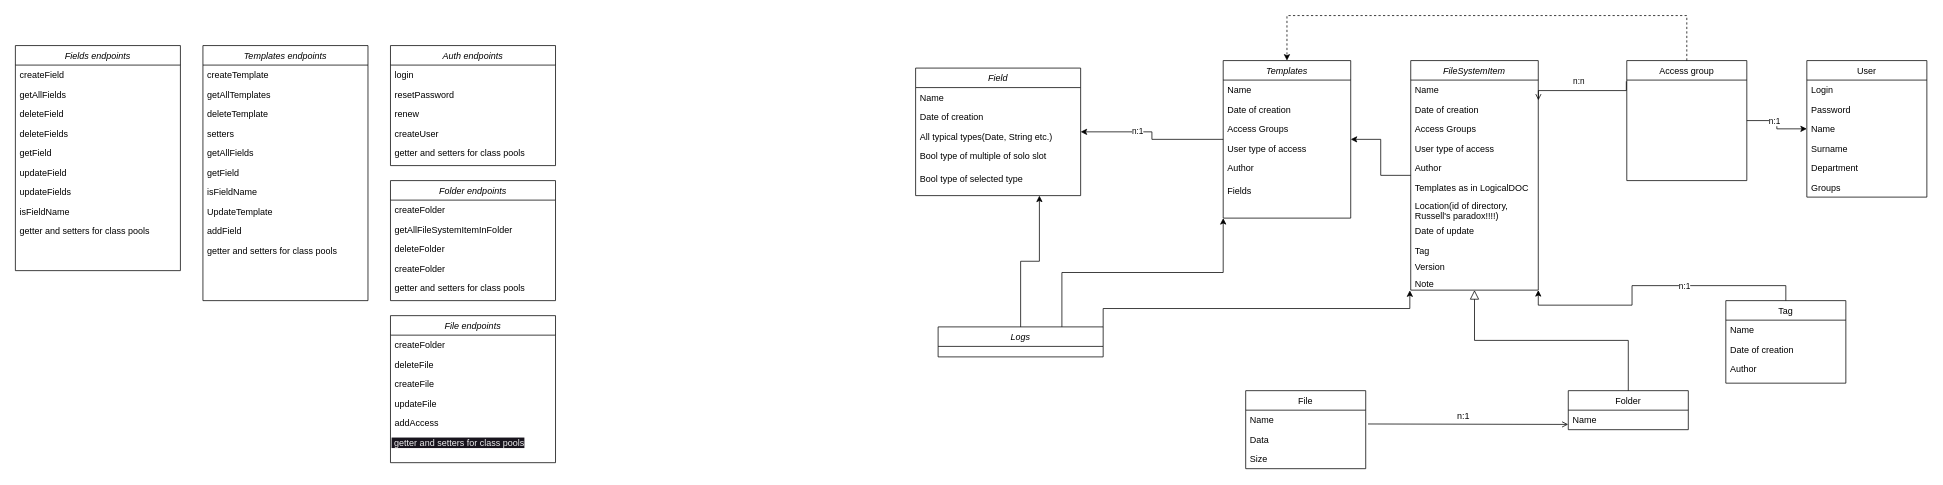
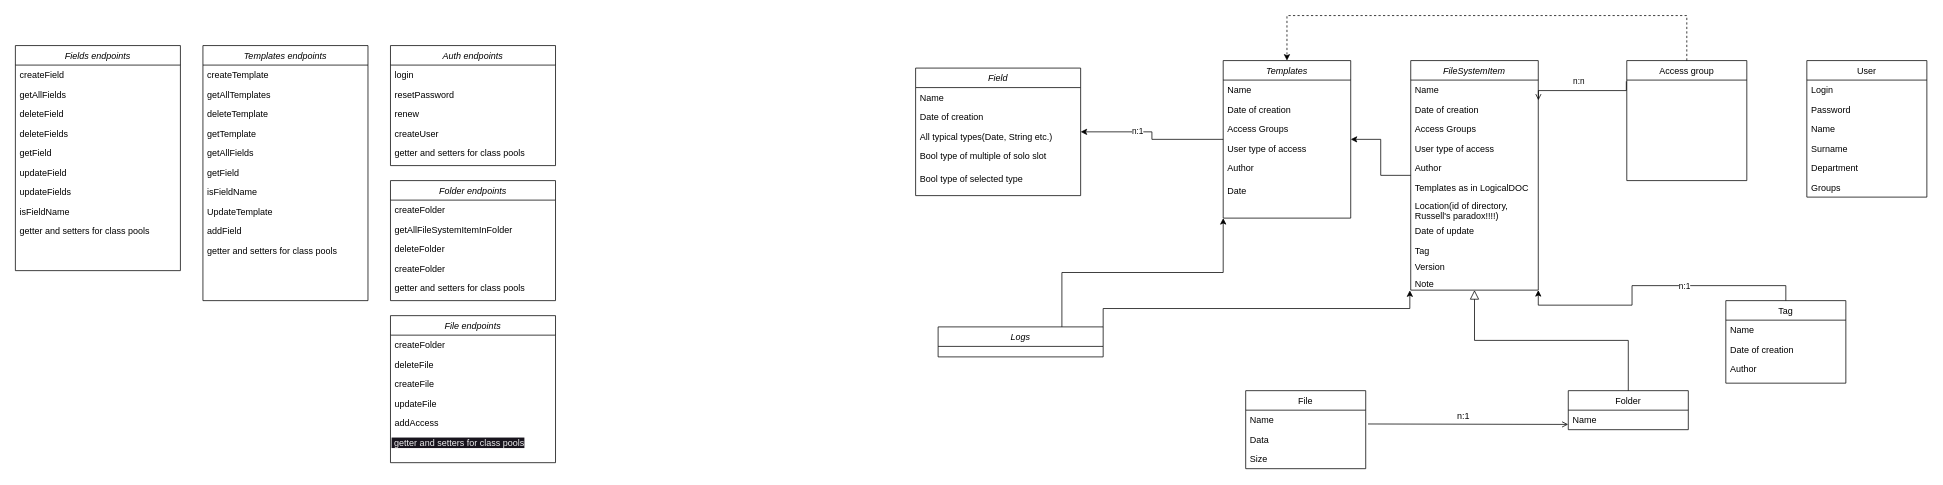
edge "Access group" -> "User": removed, label "n:1"
node "setters": label "setters" -> "getTemplate"
node "Fields": label "Fields" -> "Date"
edge "Logs" -> "Field": removed
